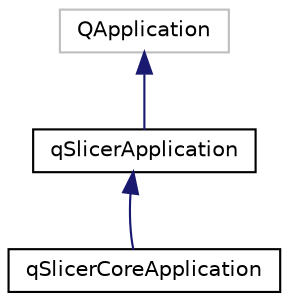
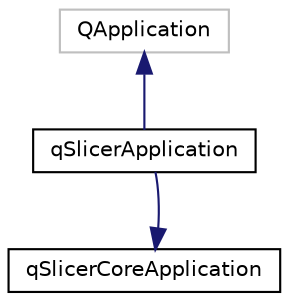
edge "qSlicerCoreApplication" -> "qSlicerApplication": reversed
